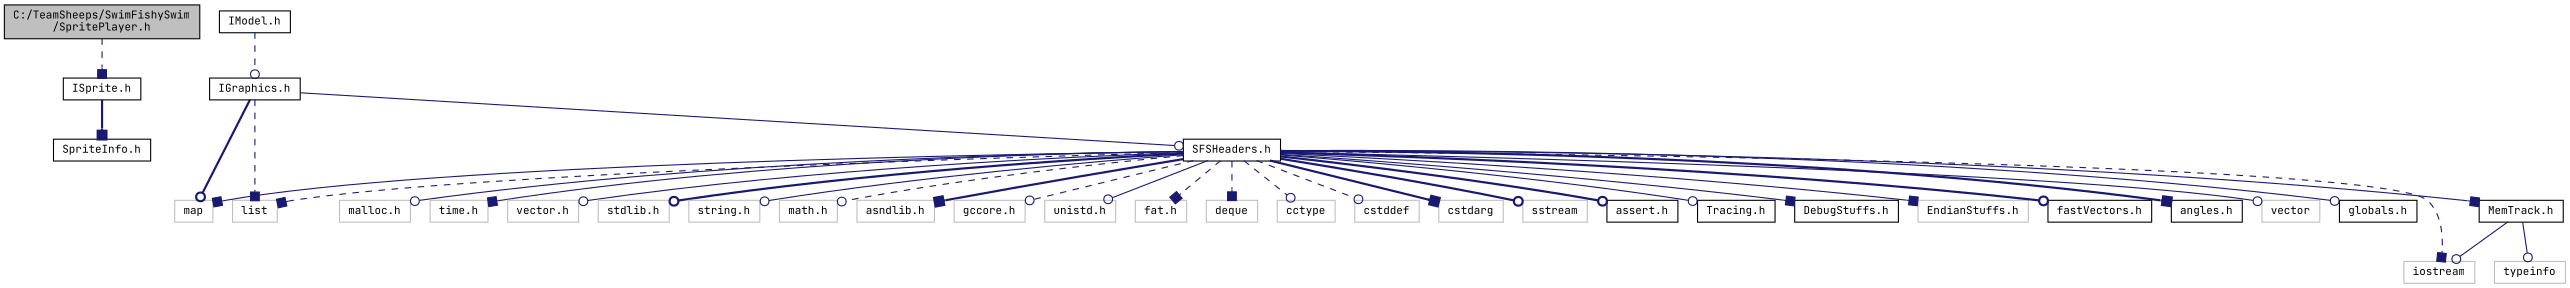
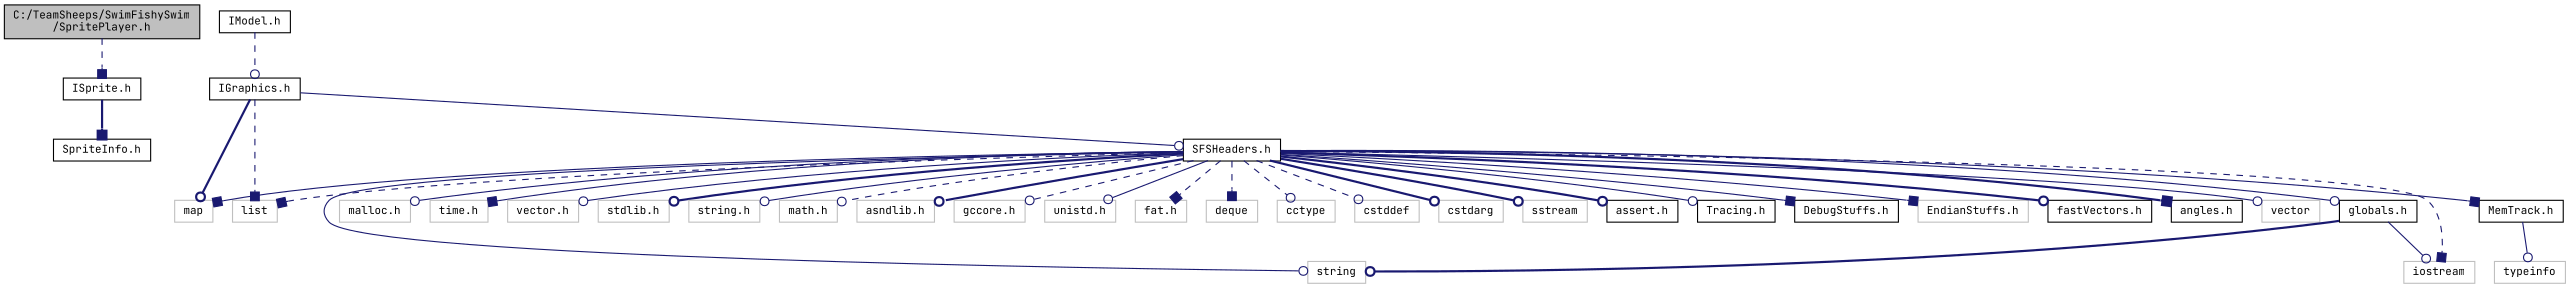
edge "SFSHeaders.h" -> "asndlib.h": arrowhead box -> odot
edge "SFSHeaders.h" -> "cstdarg": arrowhead box -> odot
edge "MemTrack.h" -> "iostream": now "globals.h" -> "iostream"
node "string": added
